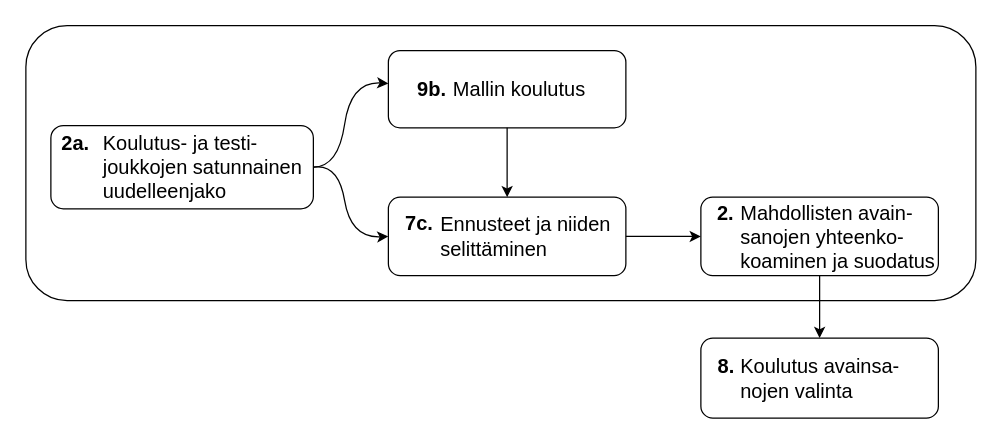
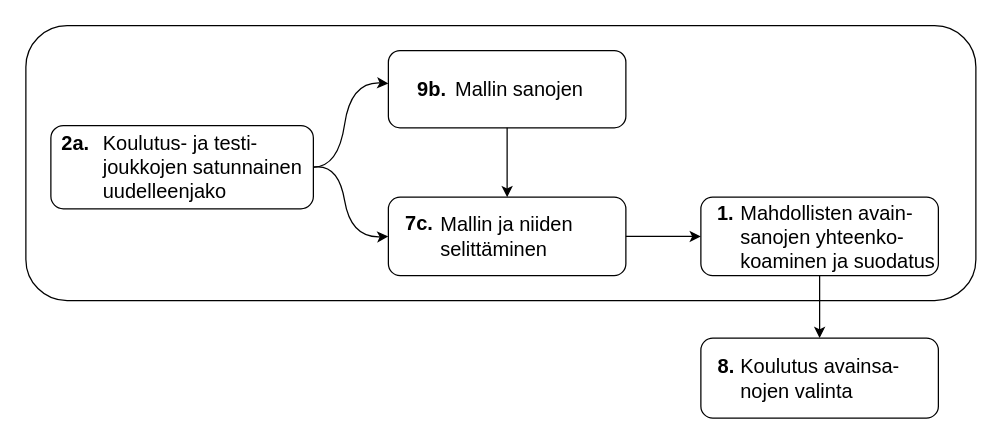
node "Mallin koulutus": label "Mallin koulutus" -> "Mallin sanojen"
node "2.": label "2." -> "1."
node "Ennusteet ja niiden selittäminen": label "Ennusteet ja niiden selittäminen" -> "Mallin ja niiden selittäminen"
